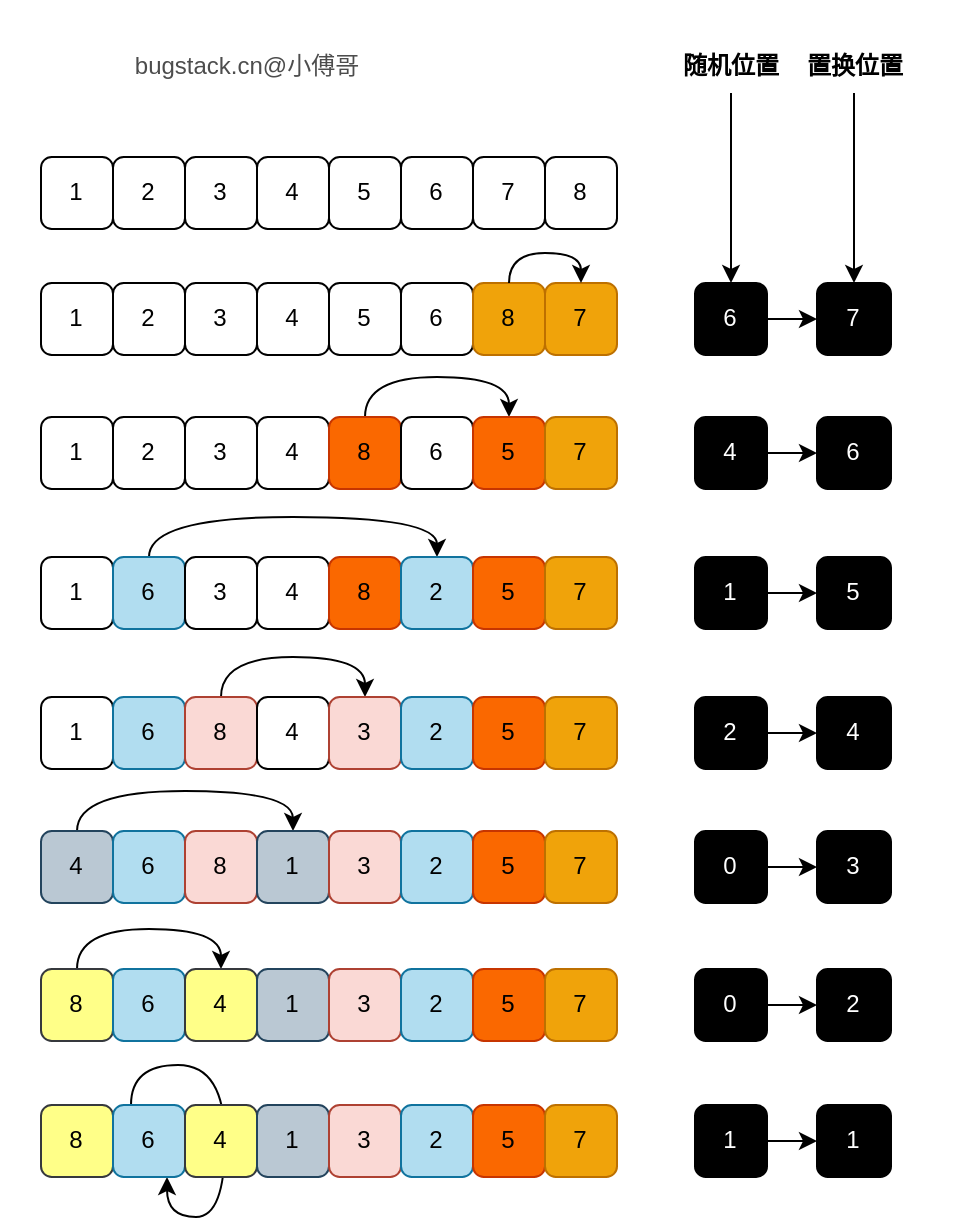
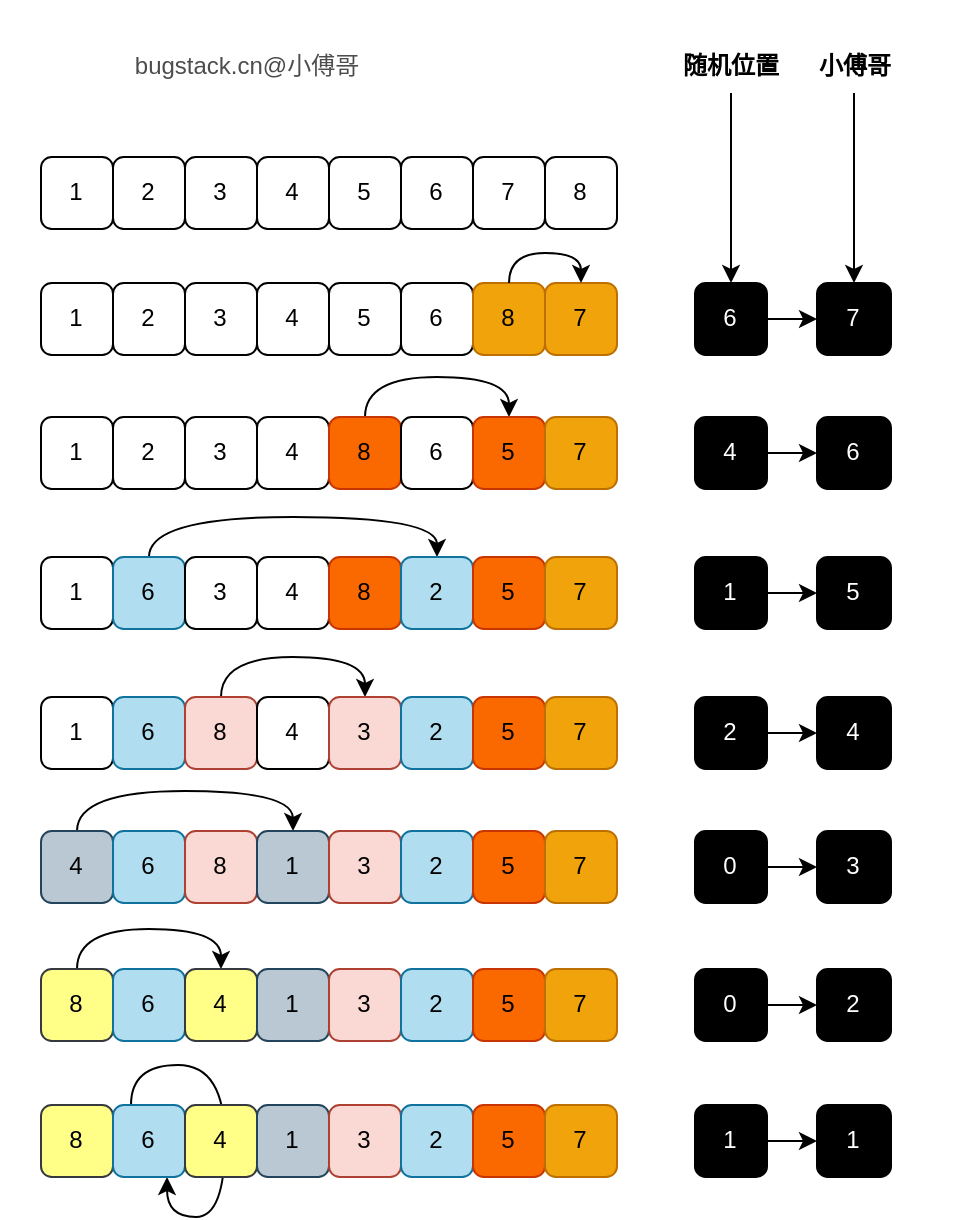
node "置换位置": label "置换位置" -> "小傅哥"
